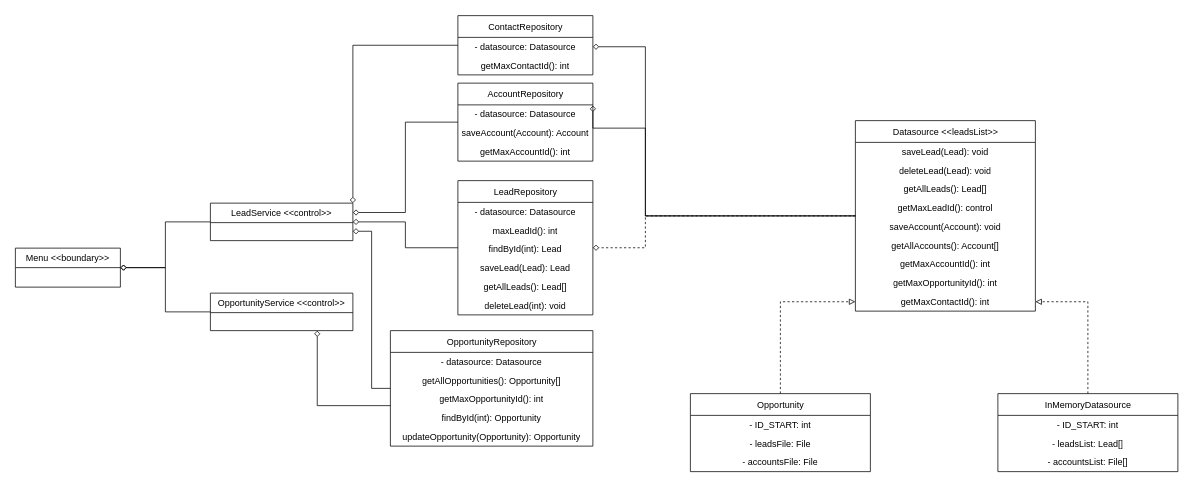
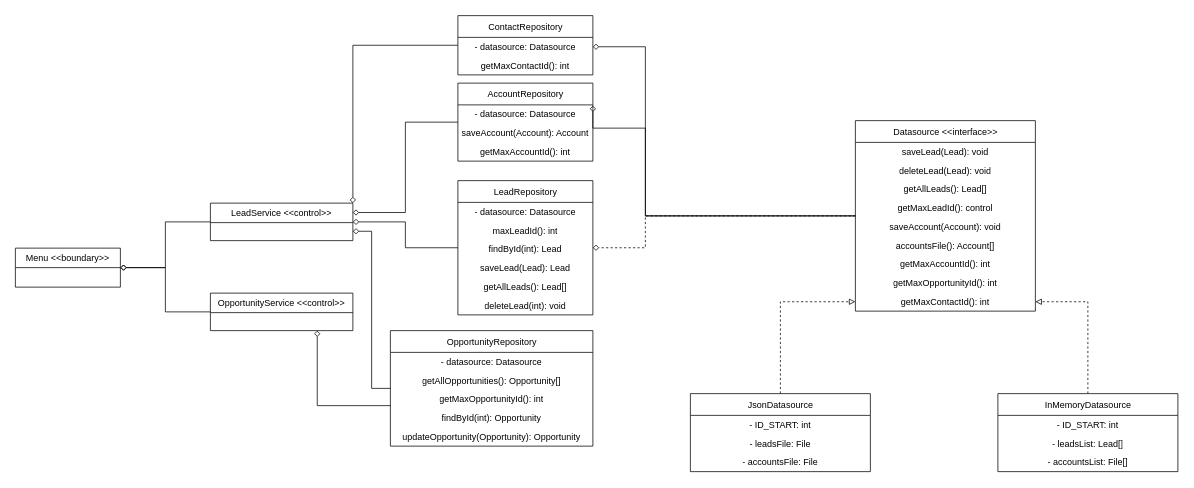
node "Datasource <<leadsList>>": label "Datasource <<leadsList>>" -> "Datasource <<interface>>"
node "getAllAccounts(): Account[]": label "getAllAccounts(): Account[]" -> "accountsFile(): Account[]"
node "Opportunity": label "Opportunity" -> "JsonDatasource"
